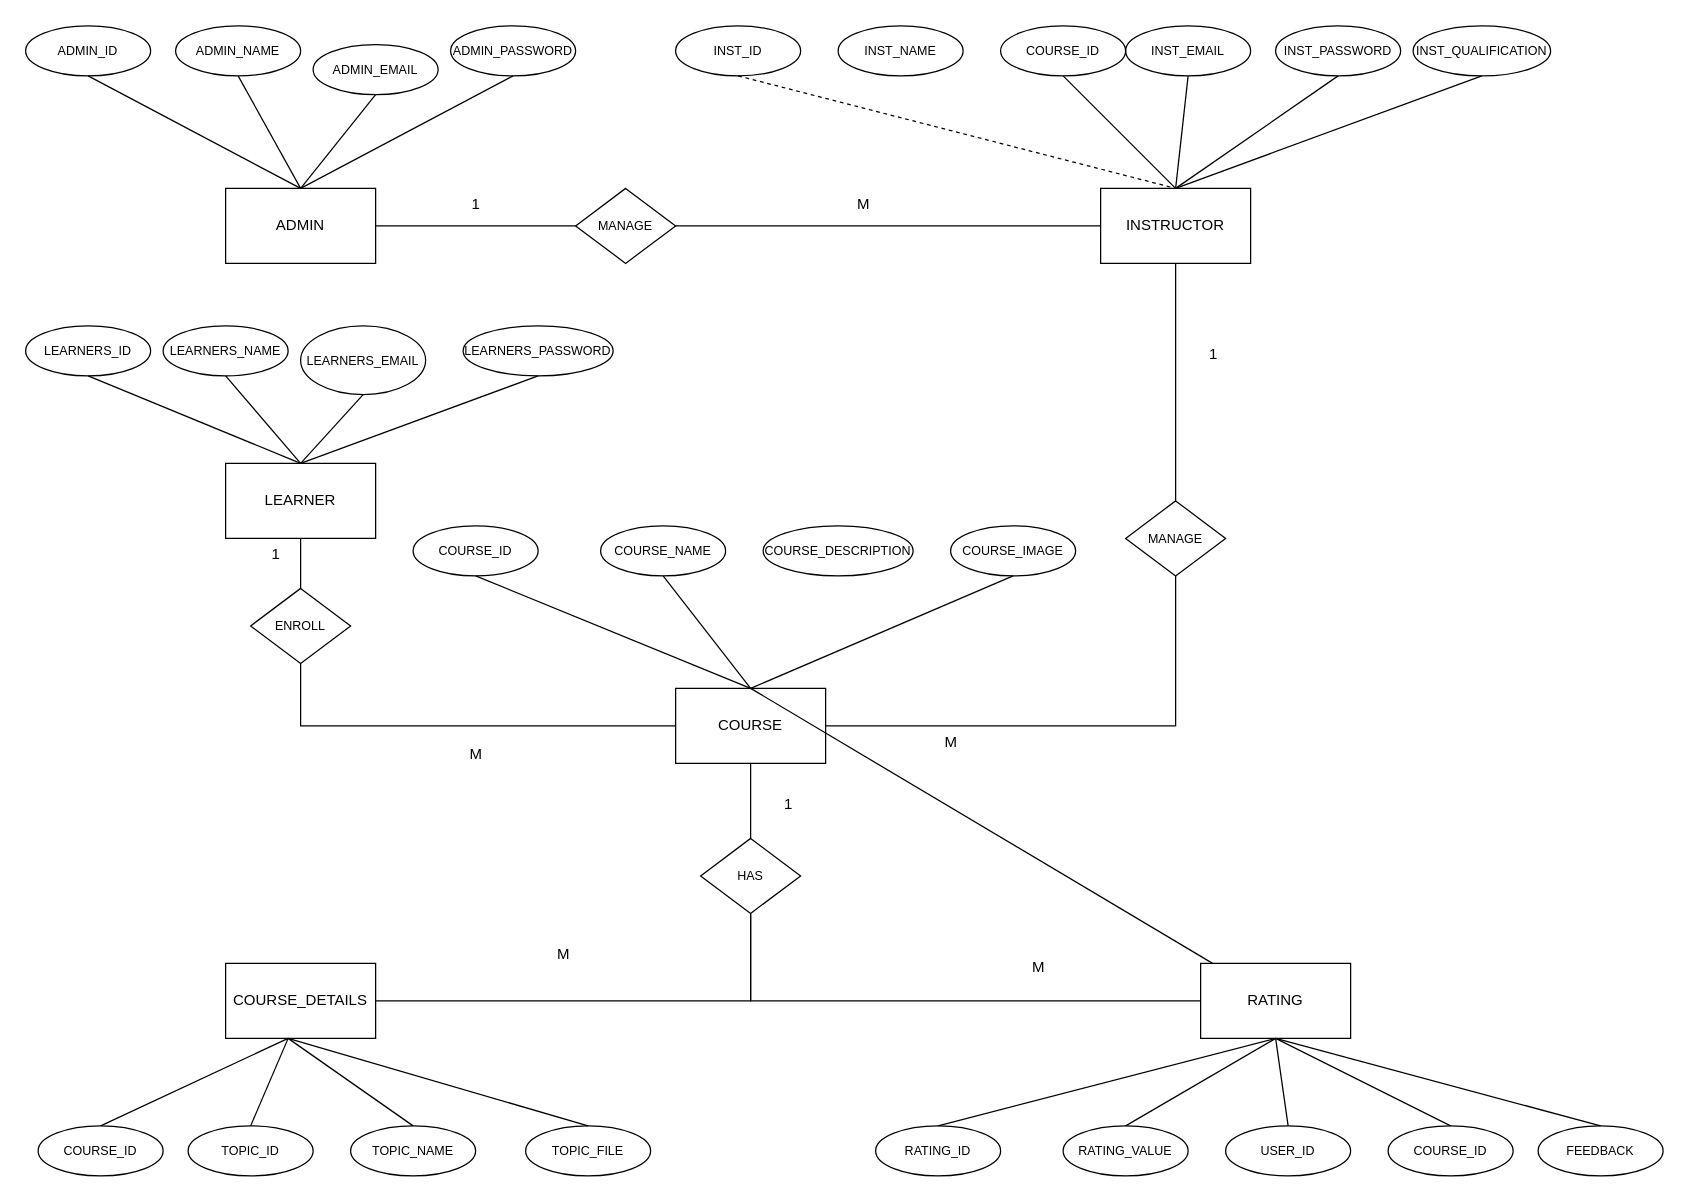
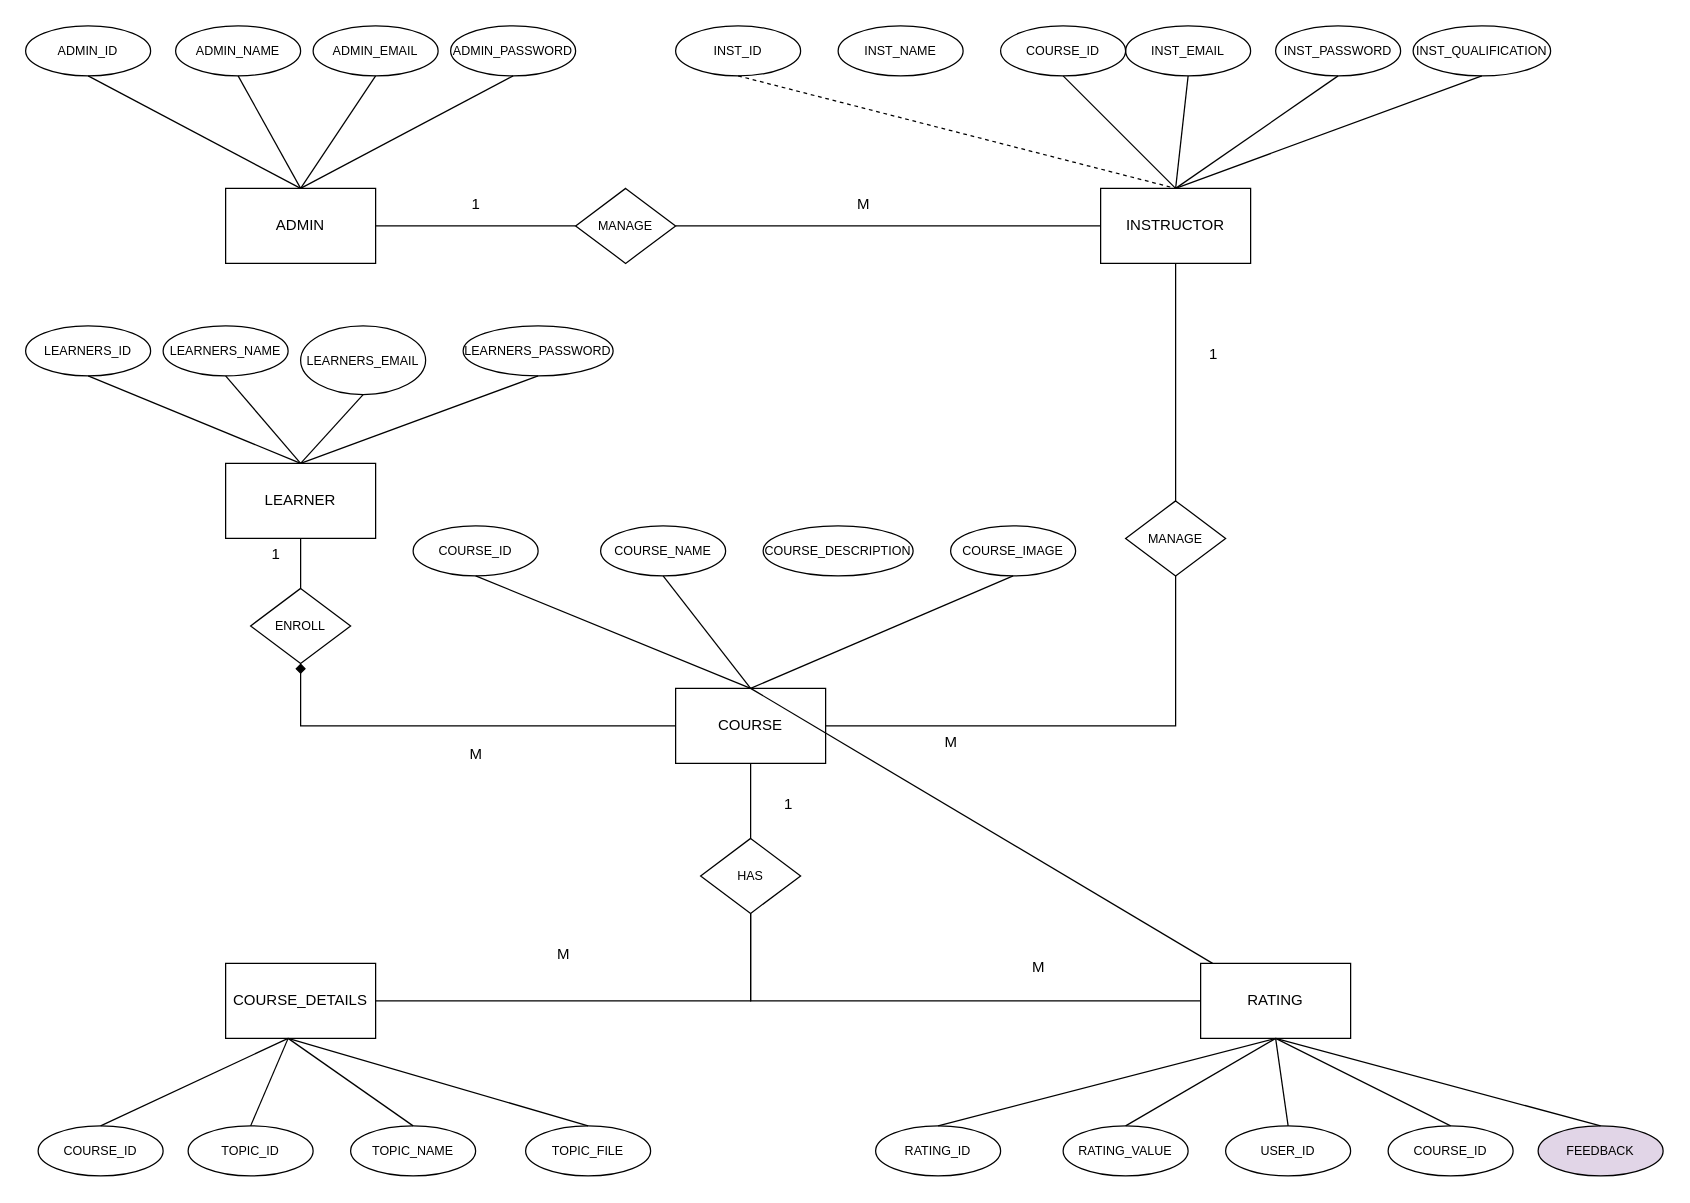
node "ADMIN_EMAIL": moved (376, 69) -> (376, 51)
edge "ENROLL" -- "COURSE": arrowhead none -> diamond
node "FEEDBACK": fillcolor #ffffff -> #e1d5e7
